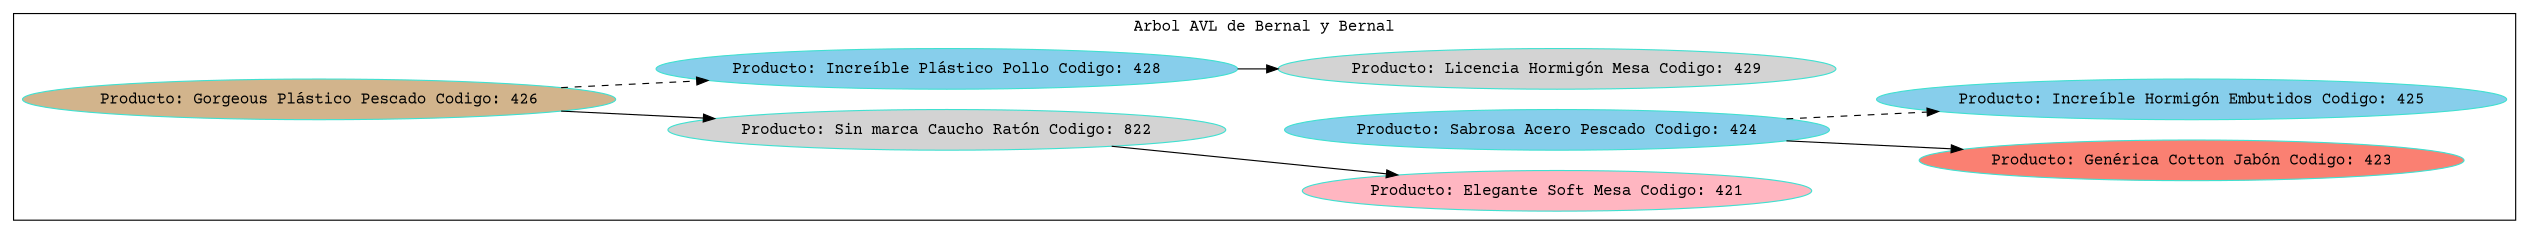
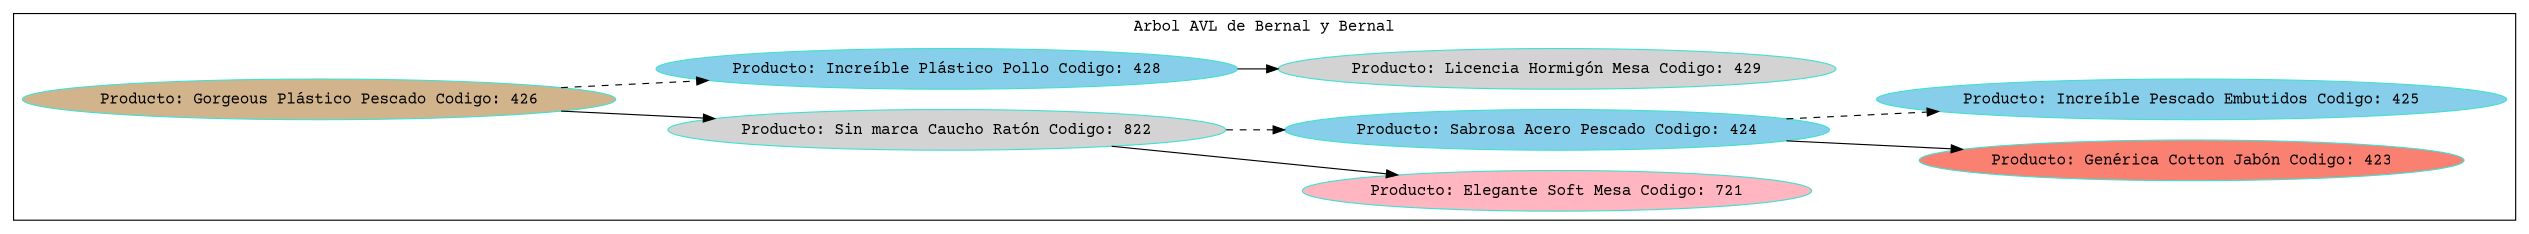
node "Producto: Increíble Hormigón Embutidos Codigo: 425": label "Producto: Increíble Hormigón Embutidos Codigo: 425" -> "Producto: Increíble Pescado Embutidos Codigo: 425"
edge "Producto: Sin marca Caucho Ratón Codigo: 822" -> "Producto: Sabrosa Acero Pescado Codigo: 424": added
node "Producto: Elegante Soft Mesa Codigo: 421": label "Producto: Elegante Soft Mesa Codigo: 421" -> "Producto: Elegante Soft Mesa Codigo: 721"
